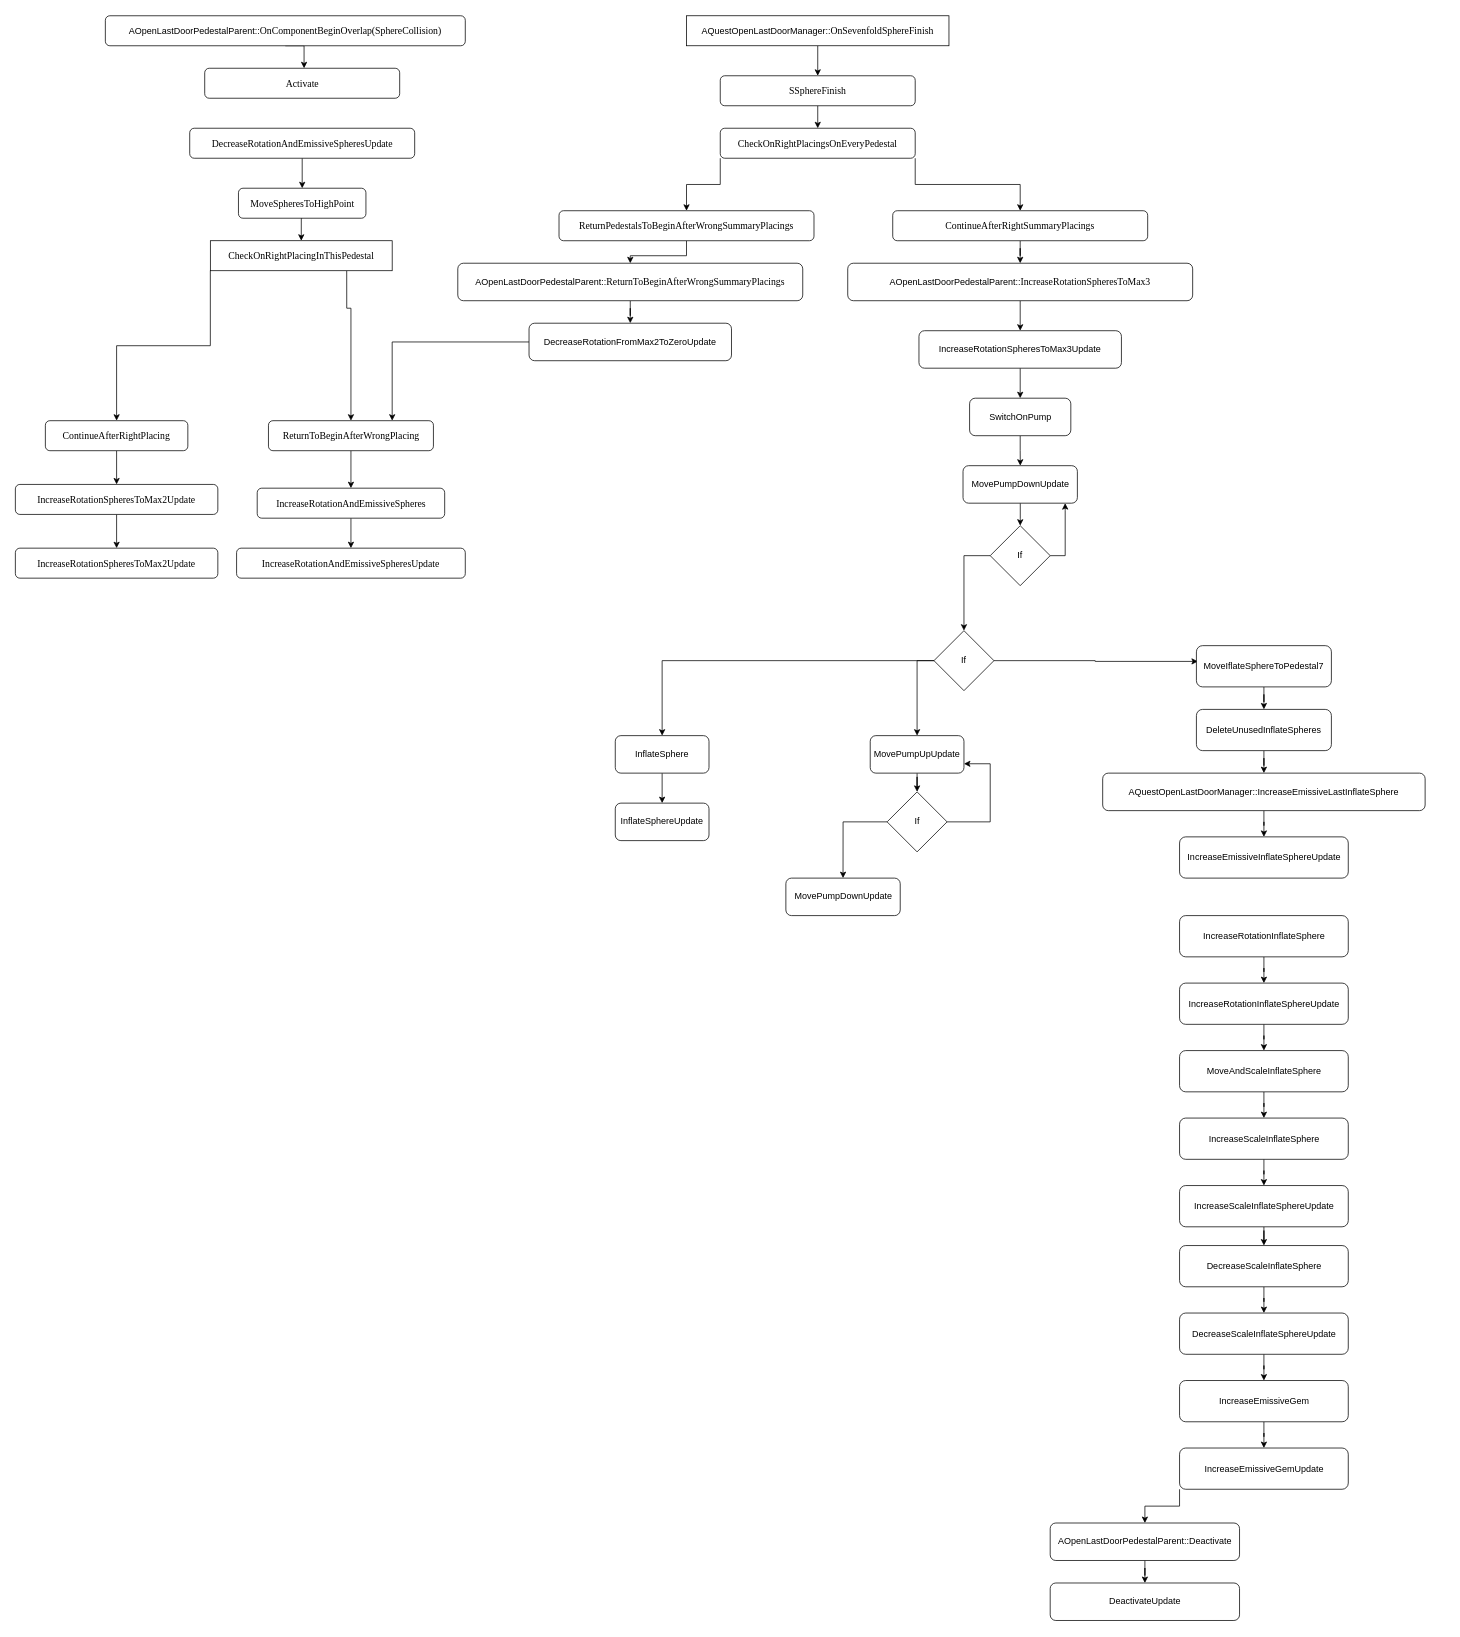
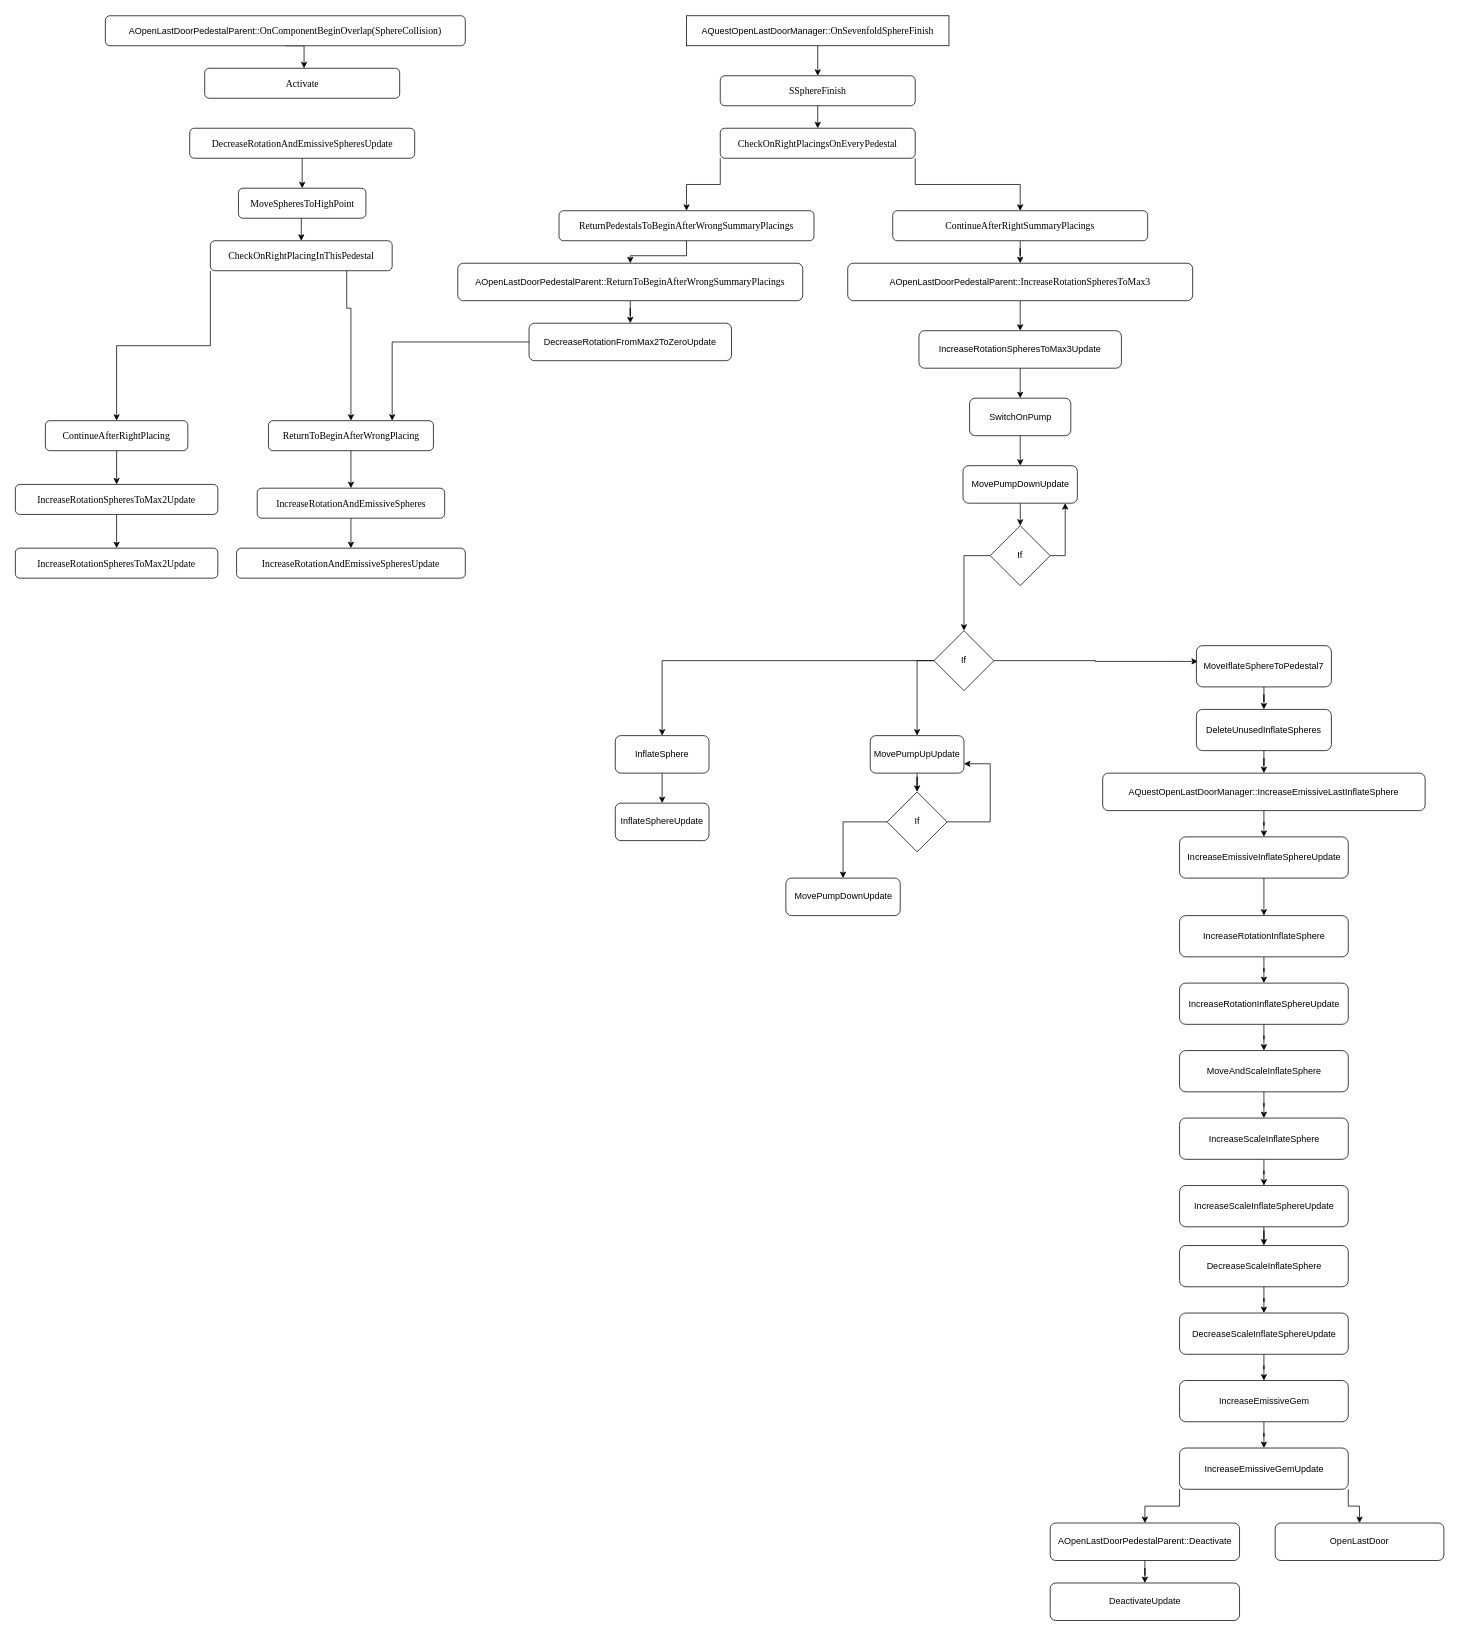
node "CheckOnRightPlacingInThisPedestal": shape rectangle -> rounded rectangle
edge "IncreaseEmissiveInflateSphereUpdate" -> "IncreaseRotationInflateSphere": added
edge "IncreaseEmissiveGemUpdate" -> "OpenLastDoor": added
node "OpenLastDoor": added
